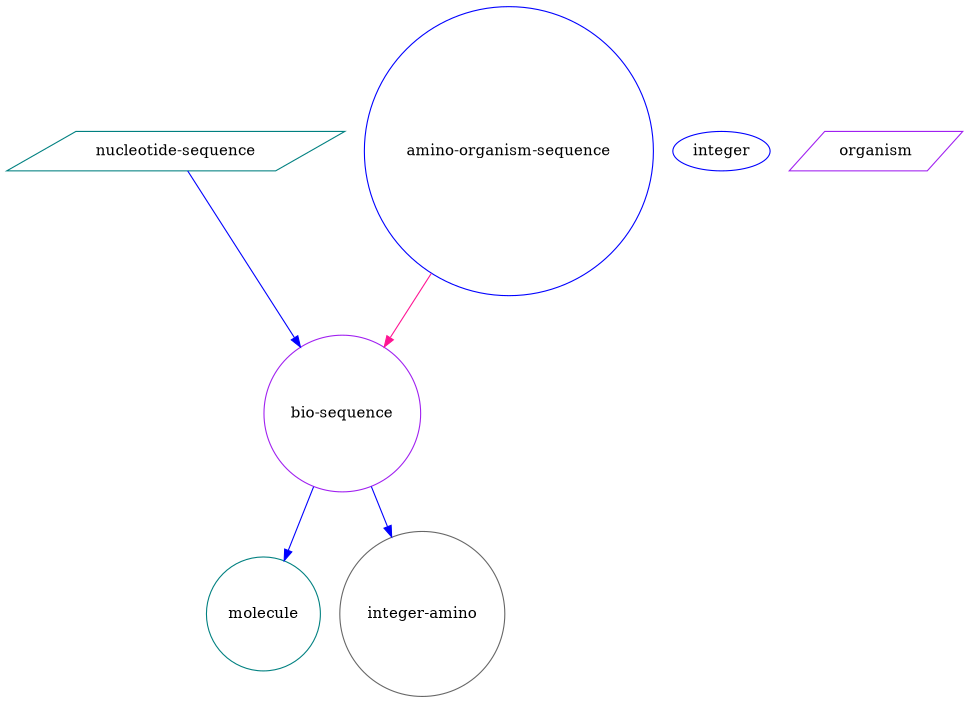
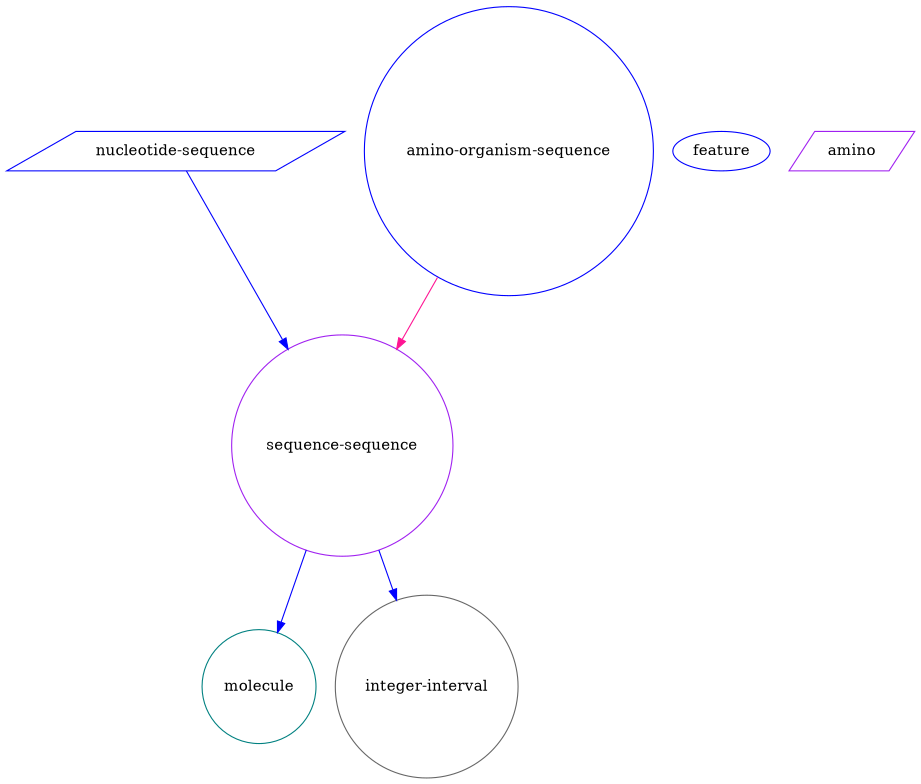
node "nucleotide-sequence": color teal -> blue
node "integer": label "integer" -> "feature"
node "organism": label "organism" -> "amino"
node "bio-sequence": label "bio-sequence" -> "sequence-sequence"
node "integer-amino": label "integer-amino" -> "integer-interval"
